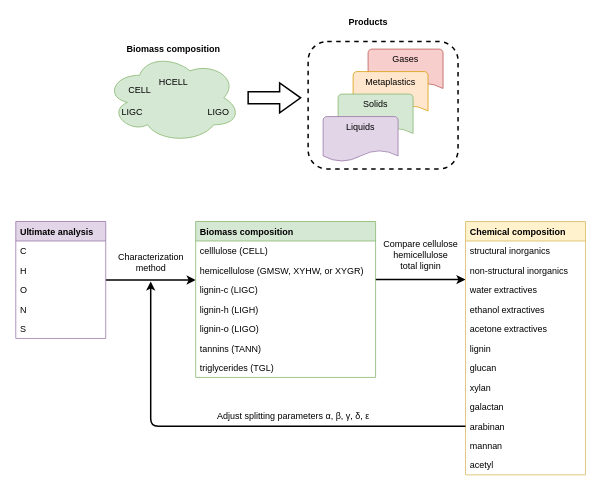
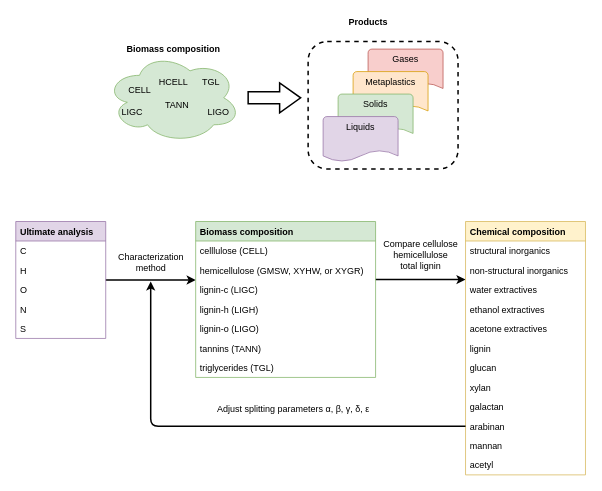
node "TGL": added
node "TANN": added
node "Adjust splitting parameters α, β, γ, δ, ε": moved (293, 417) -> (293, 409)
